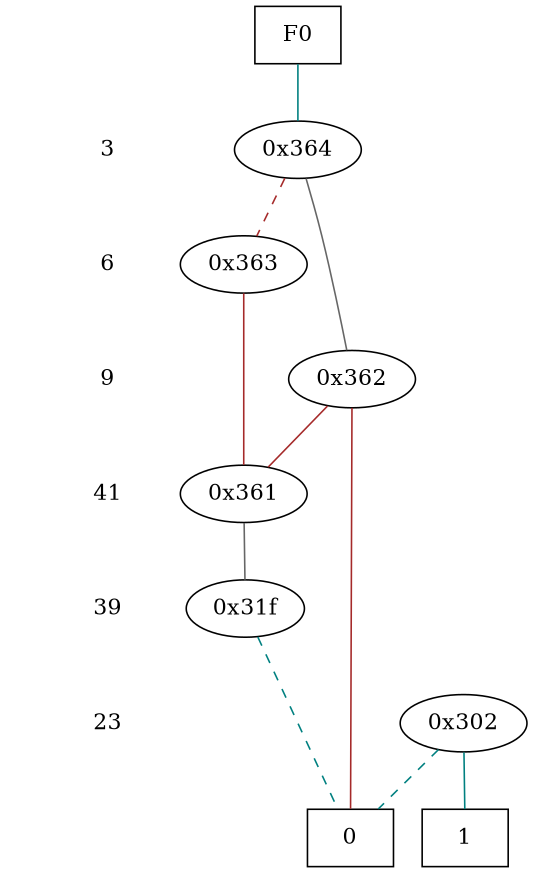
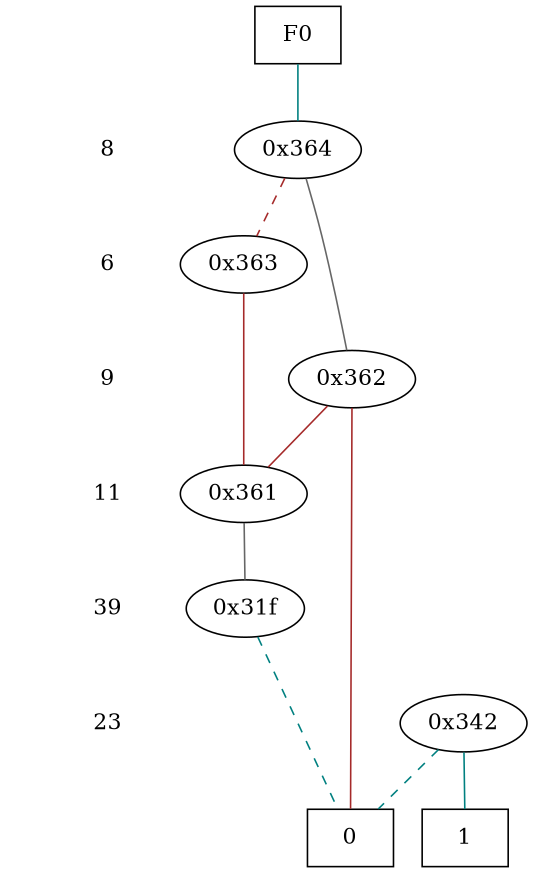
node "3": label "3" -> "8"
node "41": label "41" -> "11"
node "0x302": label "0x302" -> "0x342"
